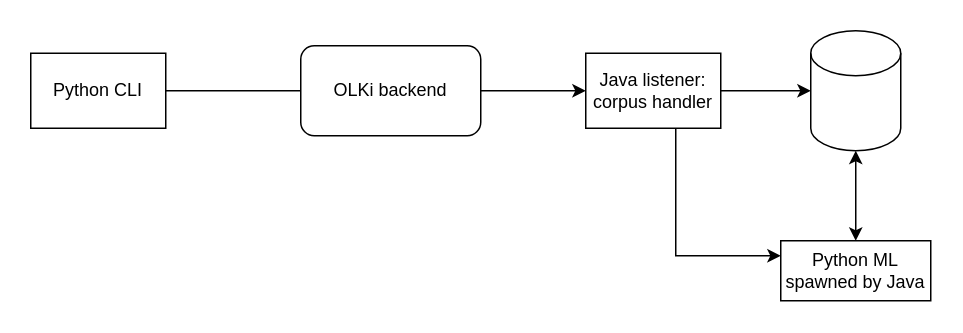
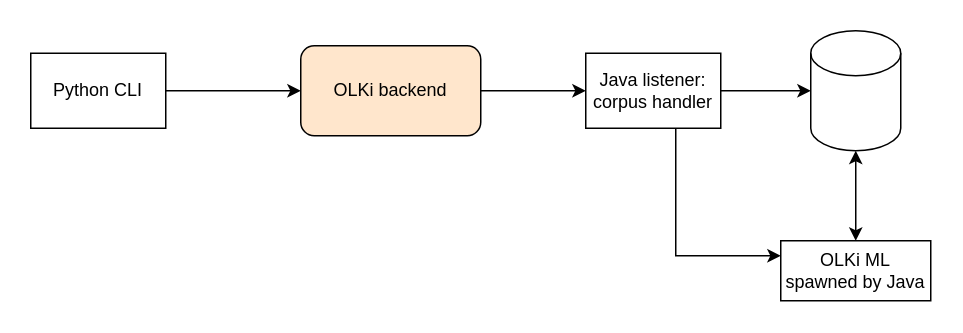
edge "Python CLI" -- "OLKi backend": arrowhead none -> classic
node "OLKi backend": fillcolor #ffffff -> #ffe6cc
node "Python ML spawned by Java": label "Python ML spawned by Java" -> "OLKi ML spawned by Java"
